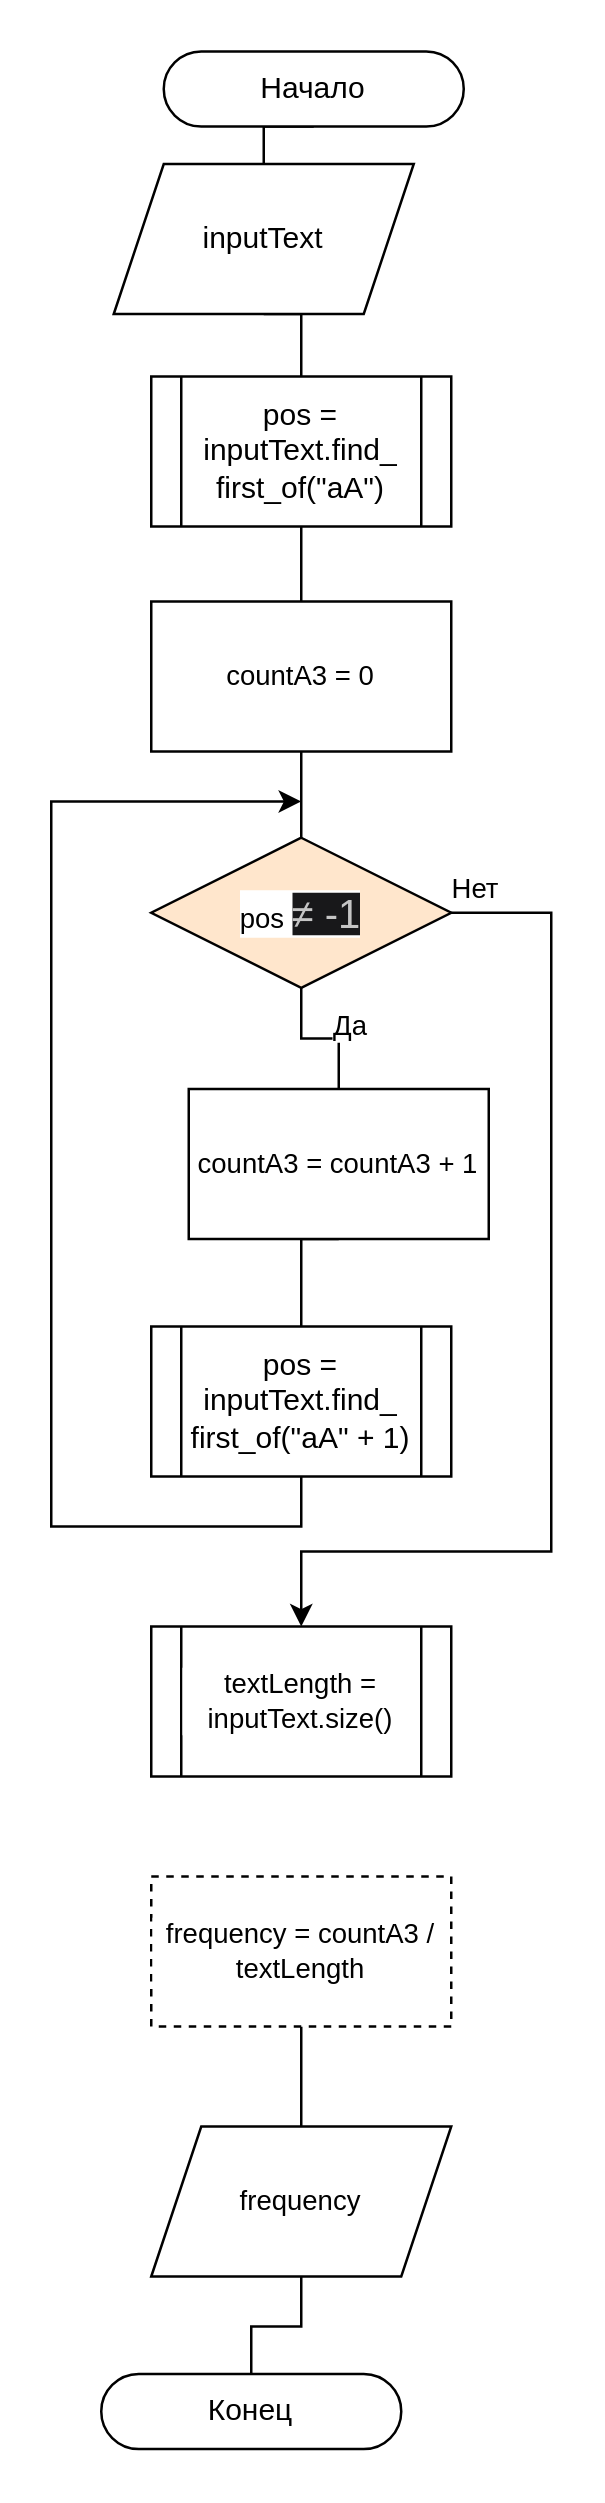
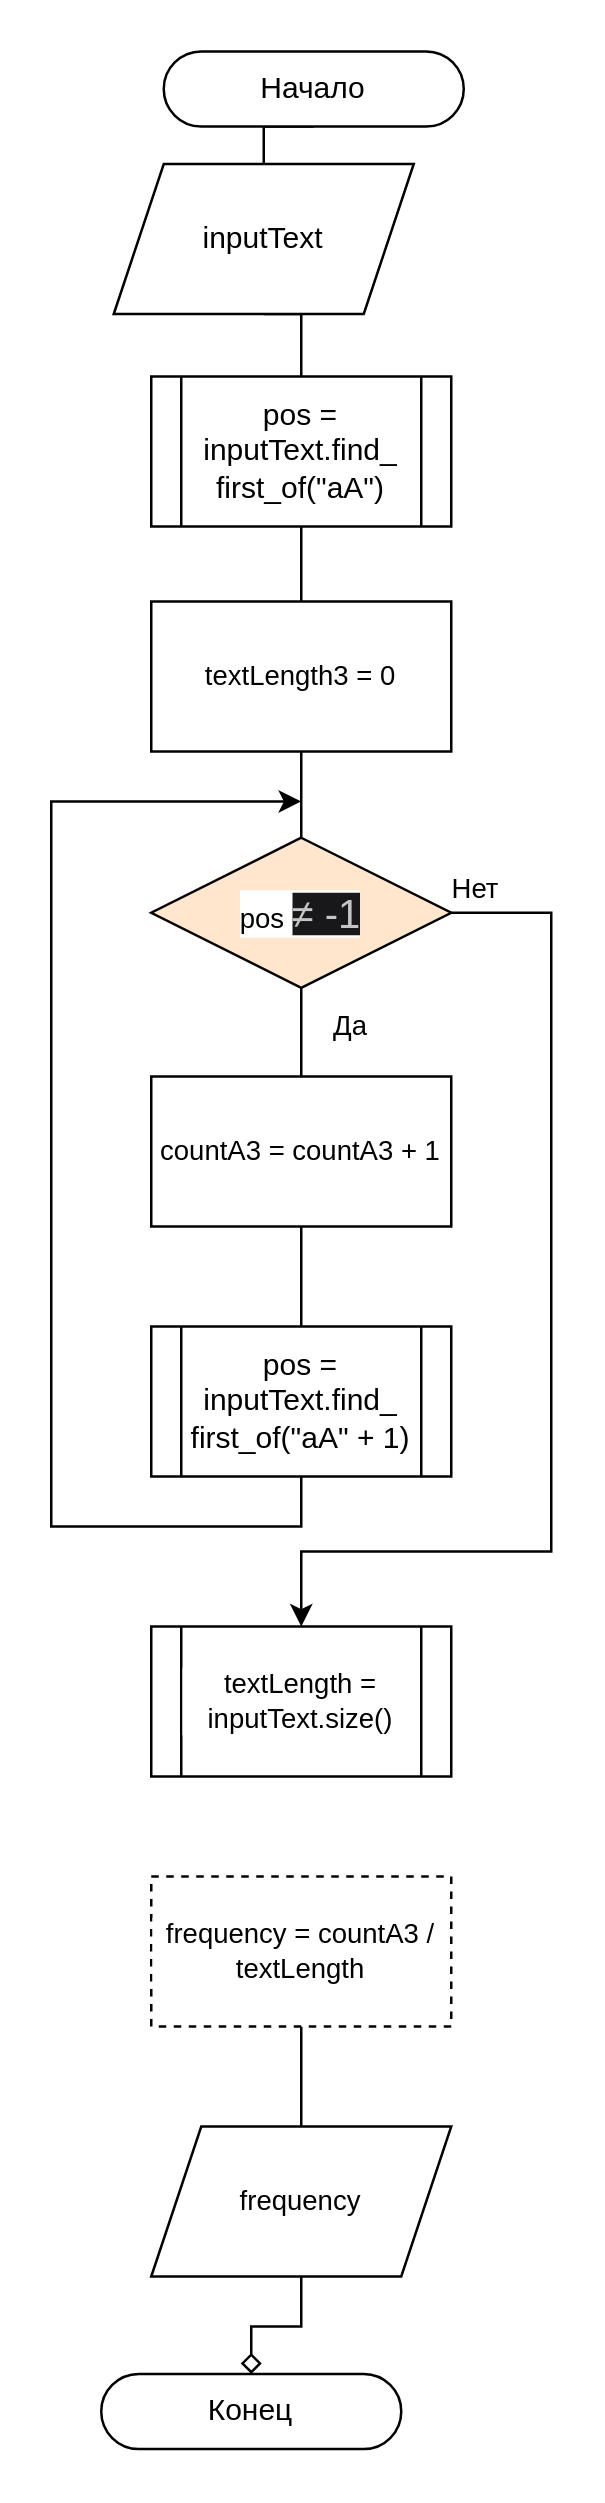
node "countA3 = 0": label "countA3 = 0" -> "textLength3 = 0"
node "countA3 = countA3 + 1": moved (339, 1164) -> (301, 1151)
edge "frequency" -- "Конец": arrowhead none -> diamond
